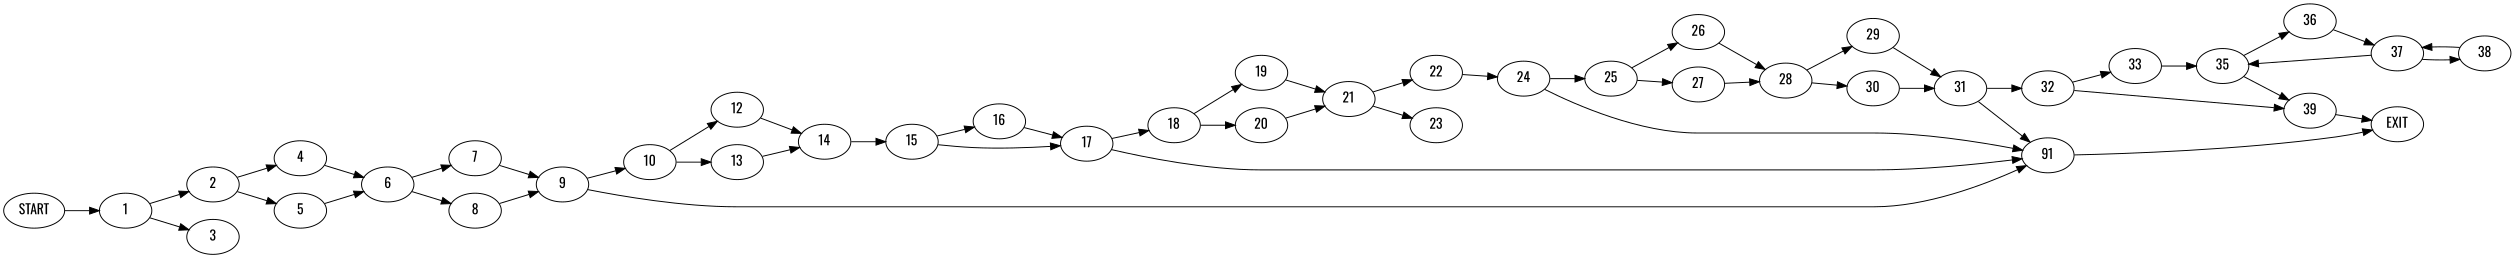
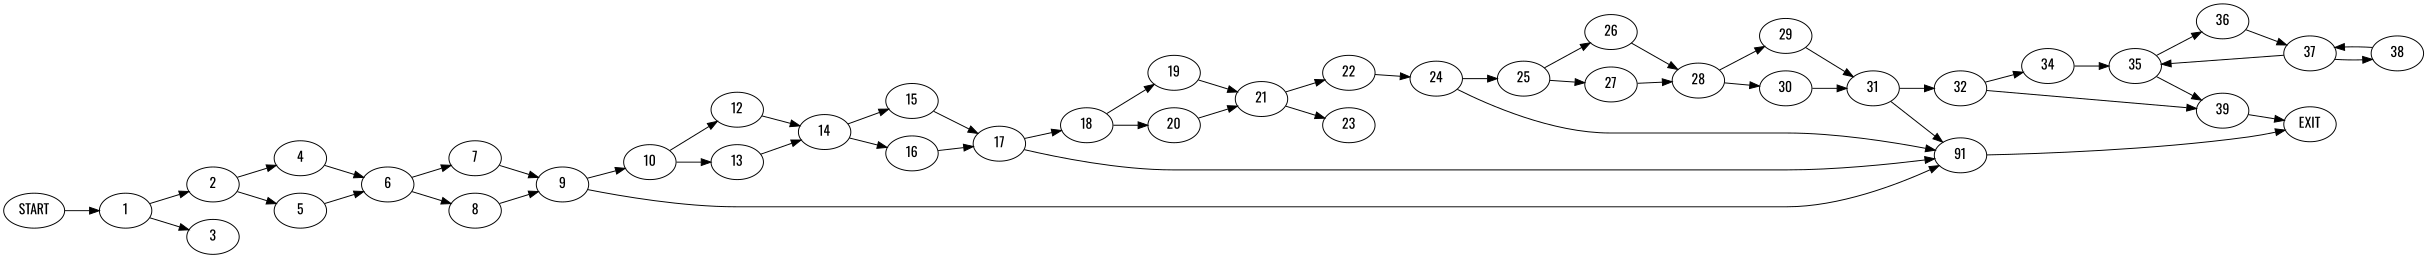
node "33": label "33" -> "34"
edge "15" -> "16": now "14" -> "16"
